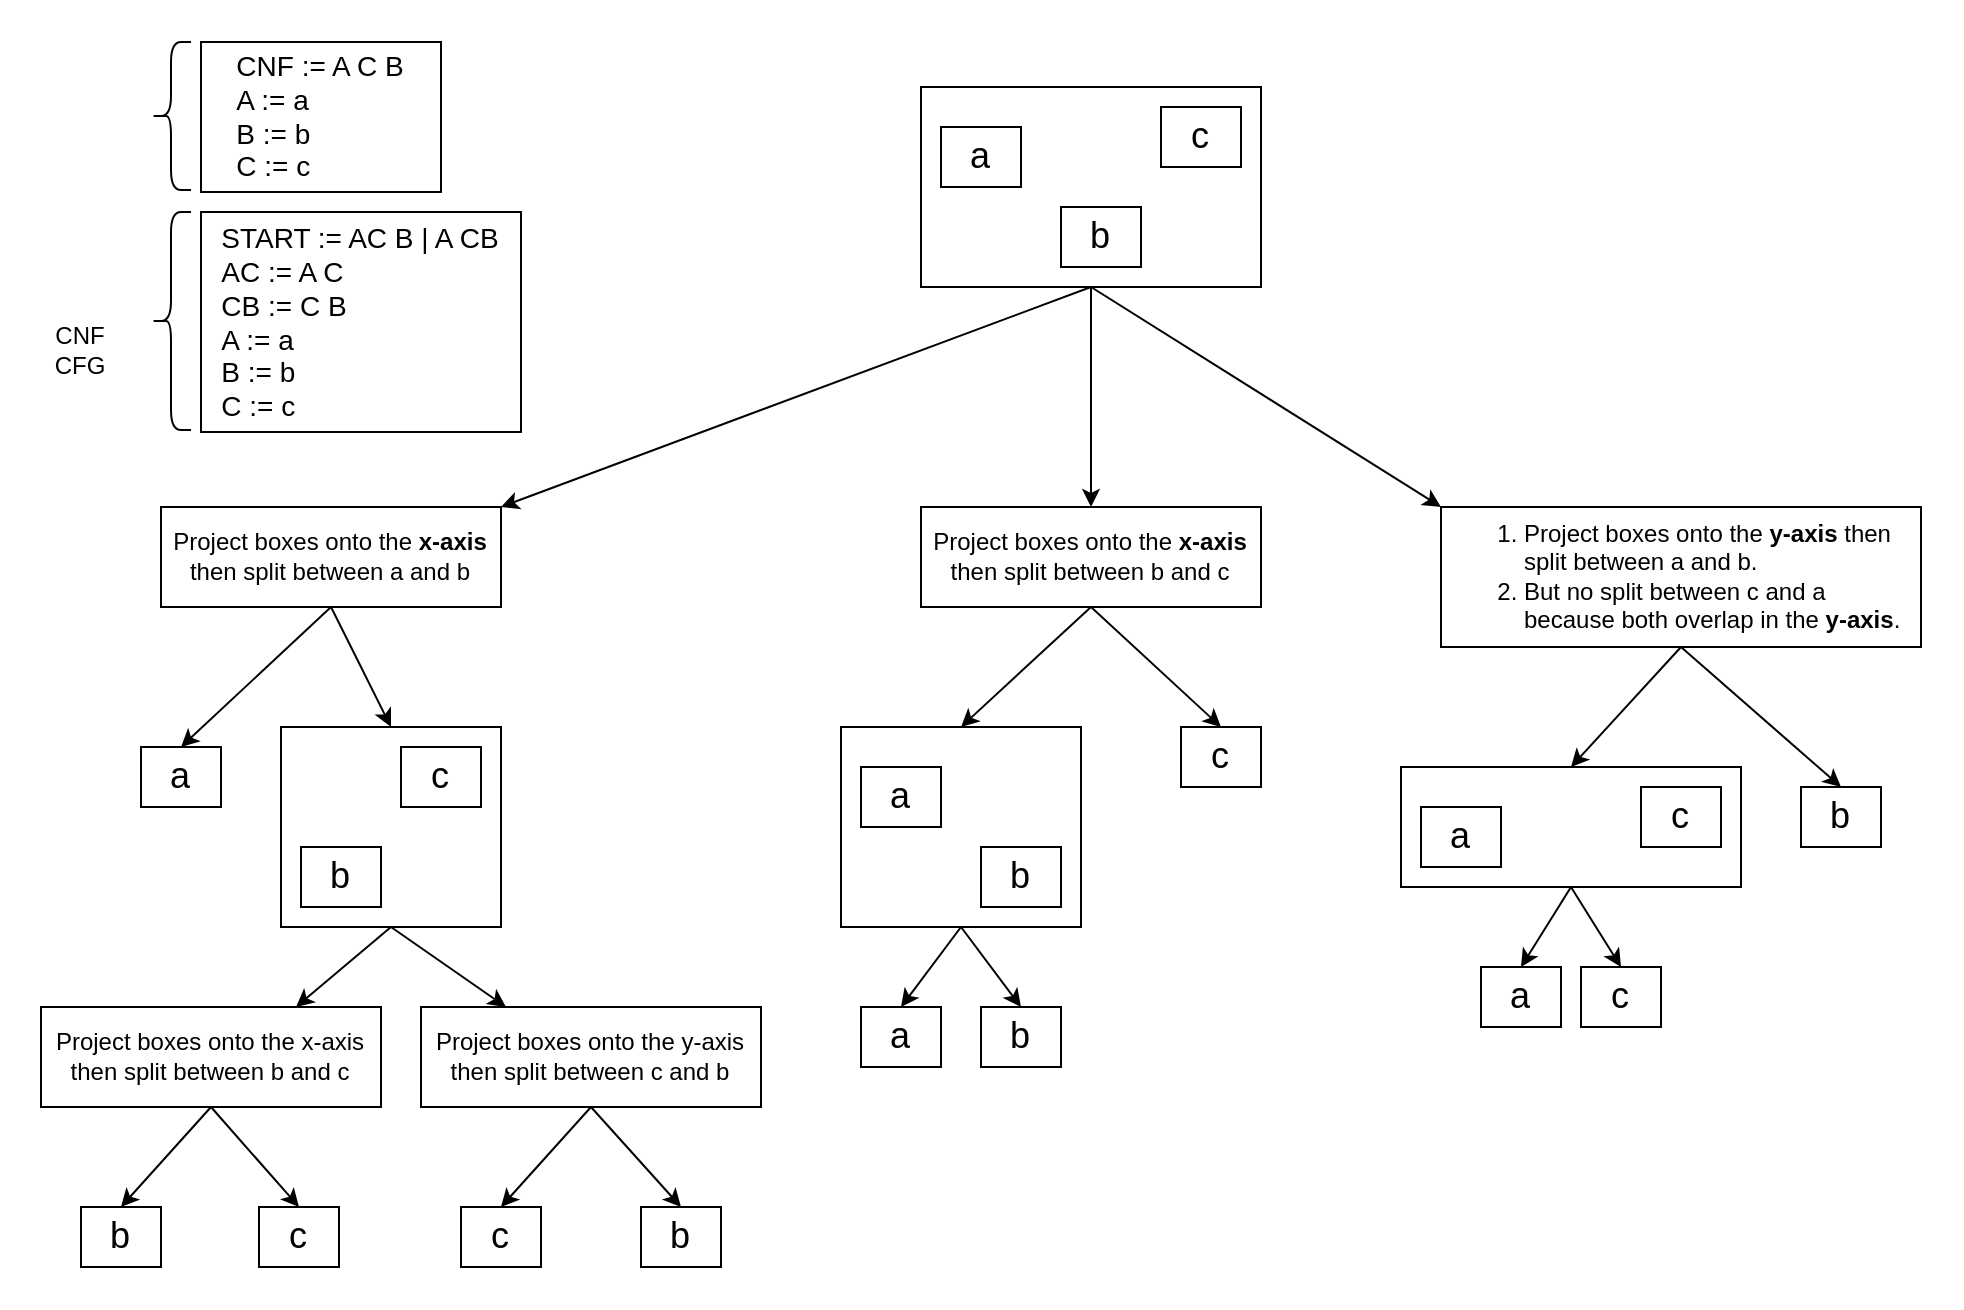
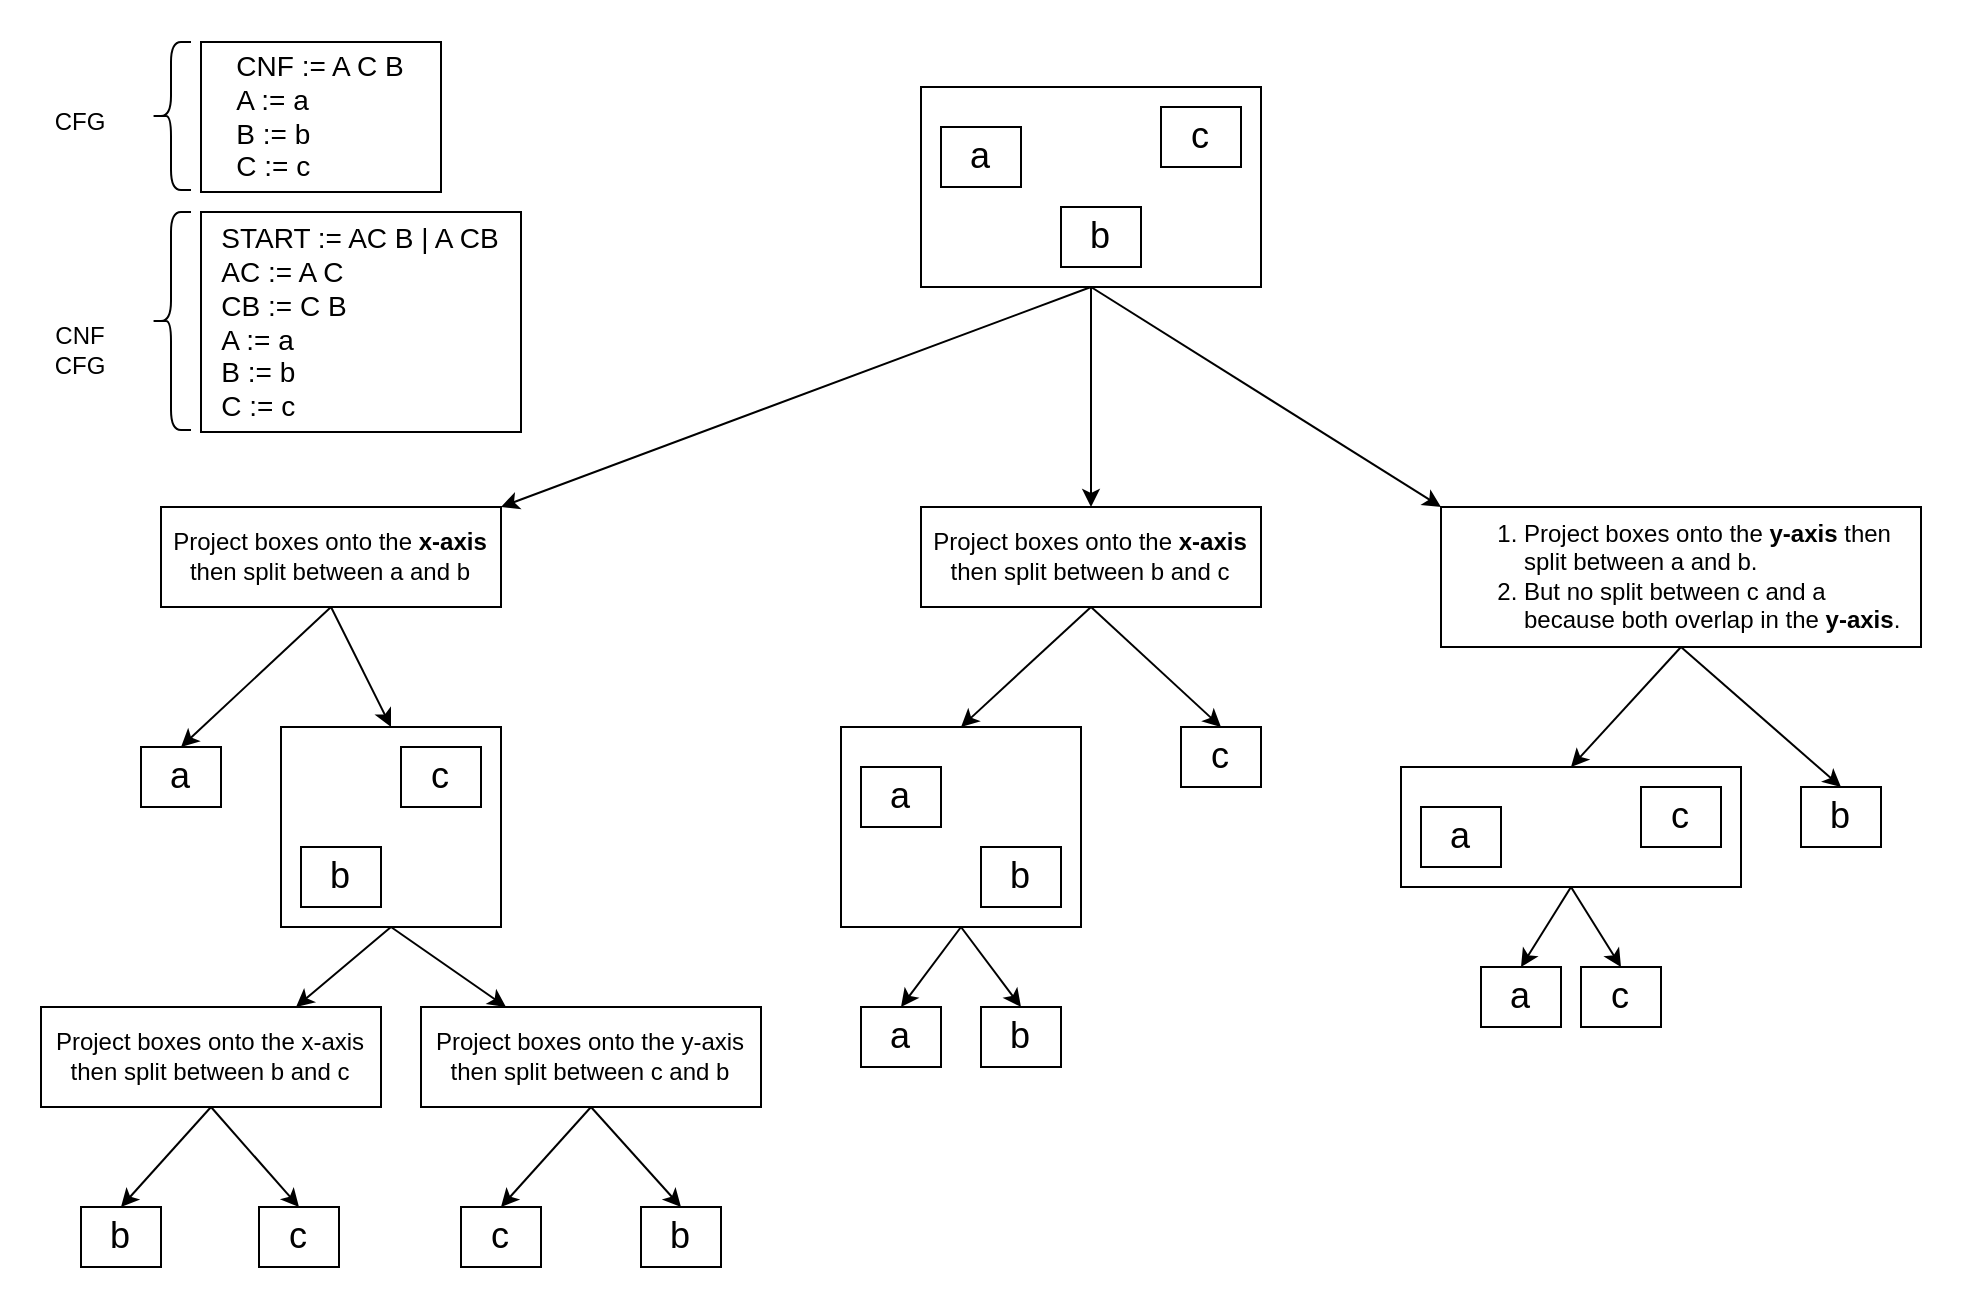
node "CFG": added
